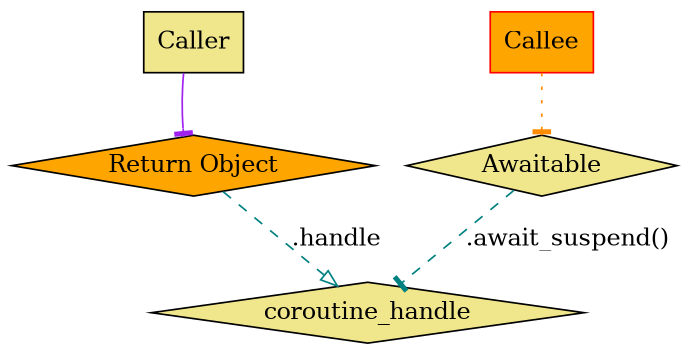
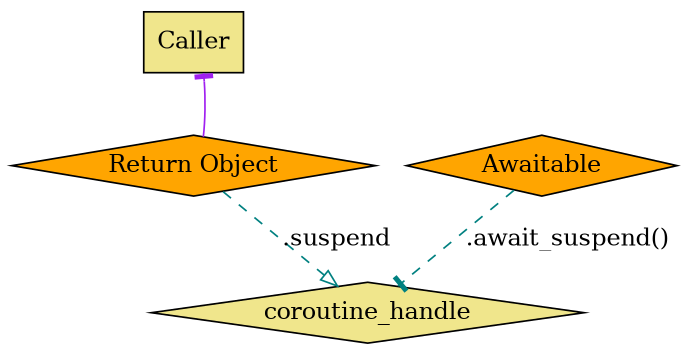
node "Callee": removed
edge "Caller" -> "Return Object": reversed
node "Awaitable": fillcolor khaki -> orange
edge "Return Object" -> "coroutine_handle": label ".handle" -> ".suspend"
